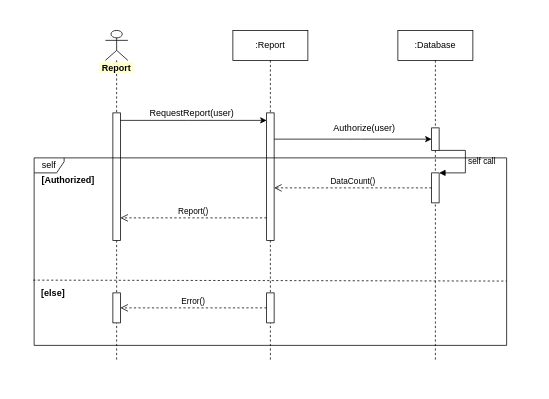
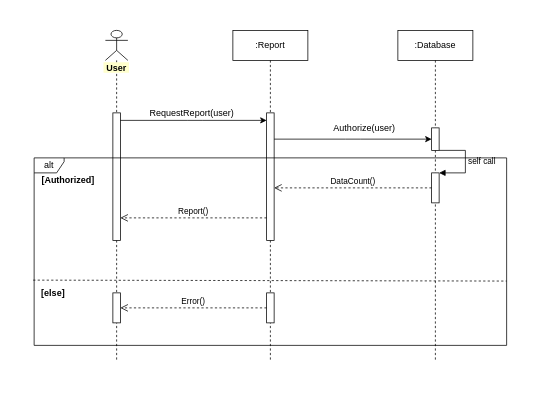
node "Report": label "Report" -> "User"
node "self": label "self" -> "alt"
